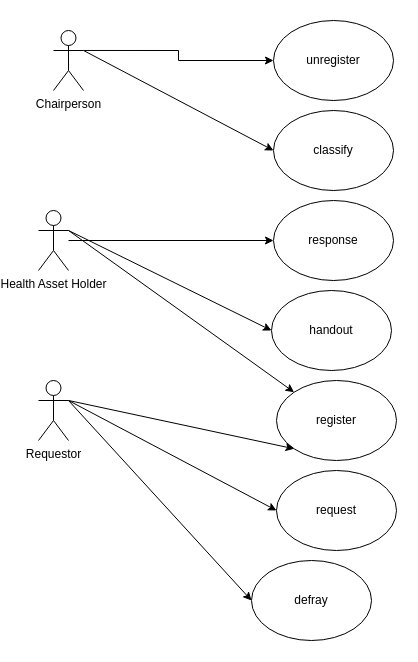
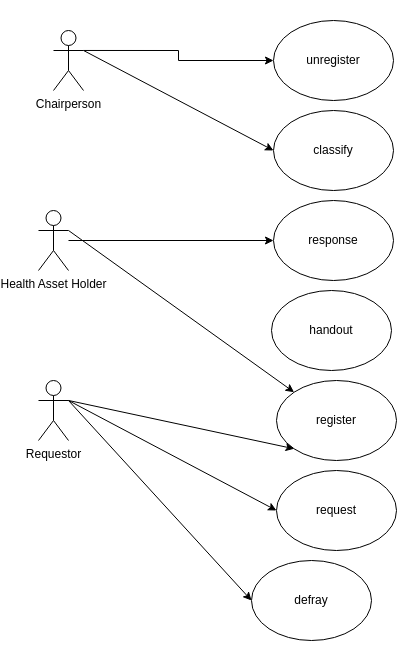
edge "Health Asset Holder" -> "handout": removed
